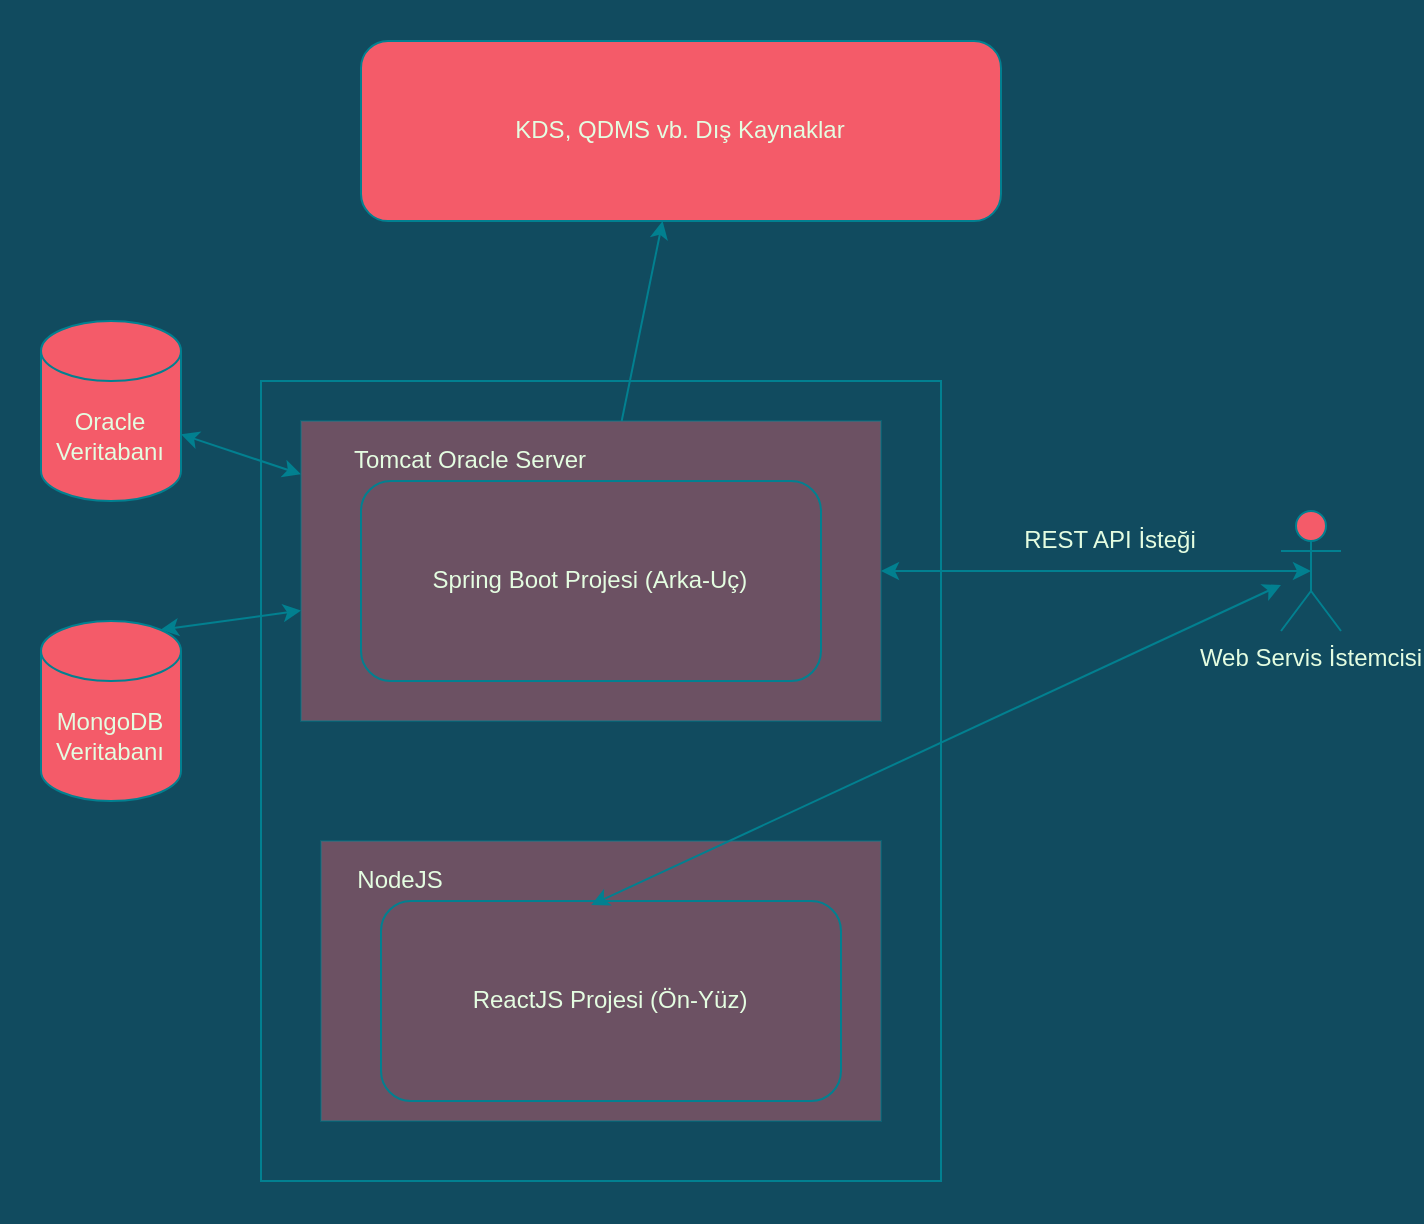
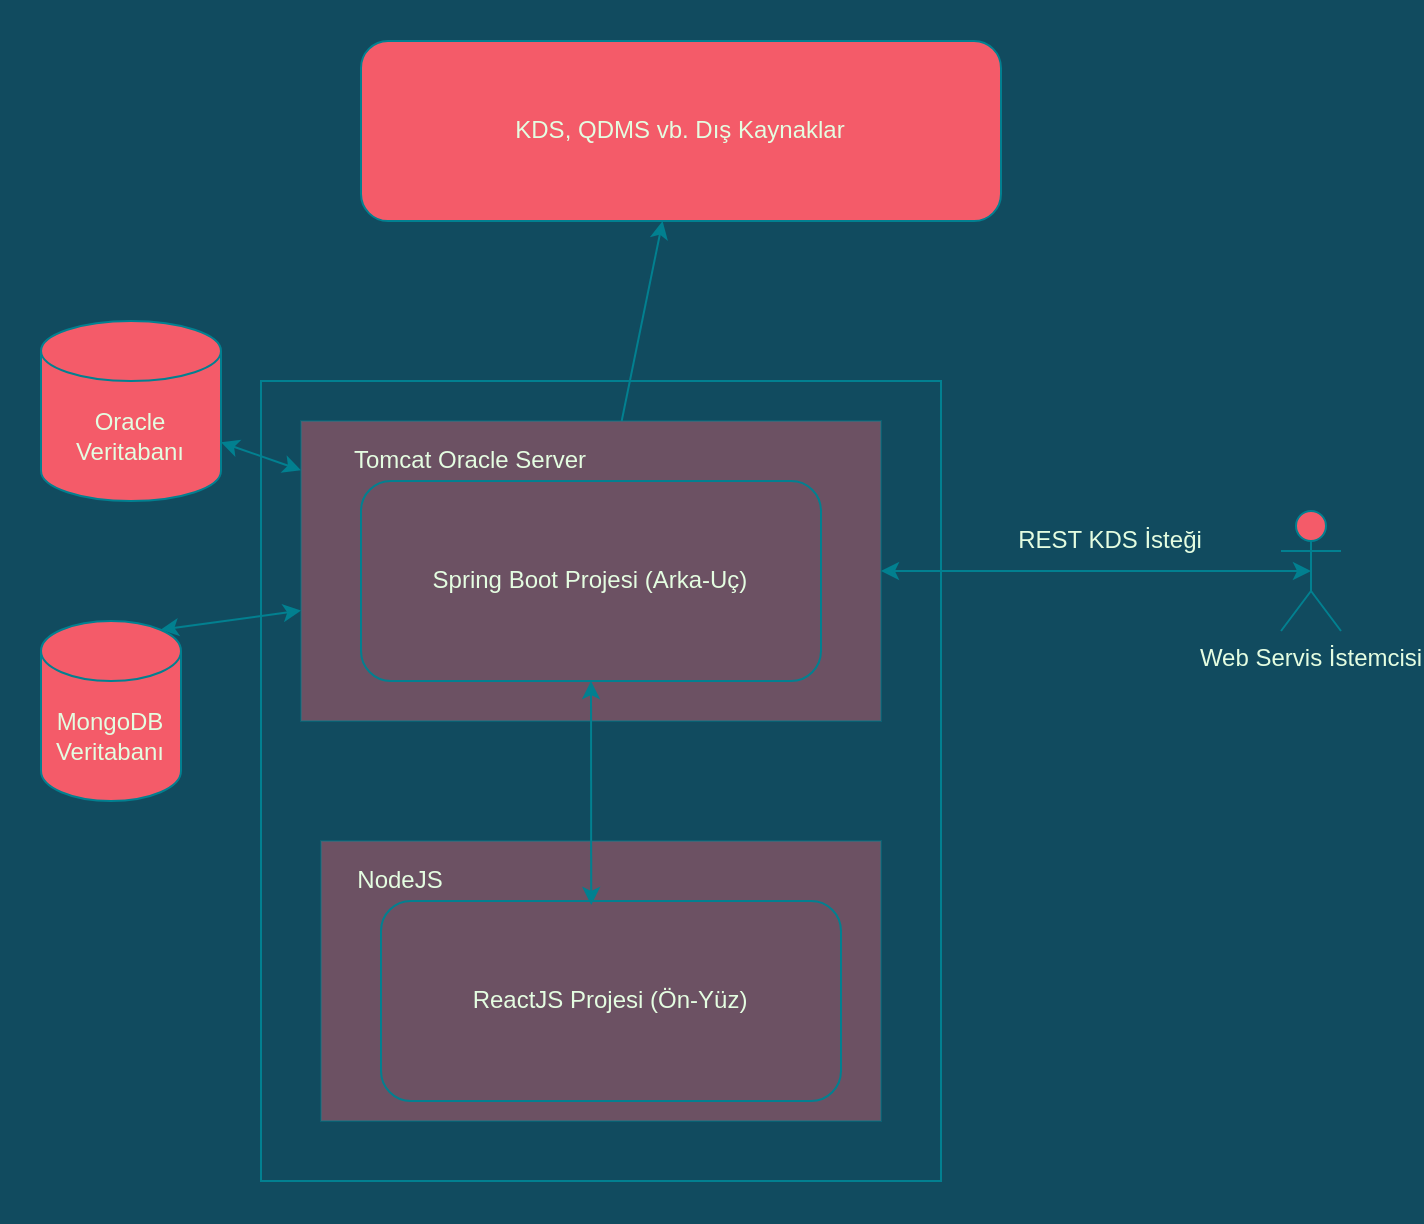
node "Oracle Veritabanı": size 140x180 -> 180x180
node "REST API İsteği": label "REST API İsteği" -> "REST KDS İsteği"
edge "Web Servis İstemcisi" -- "ReactJS Projesi (Ön-Yüz)": now "Spring Boot Projesi (Arka-Uç)" -- "ReactJS Projesi (Ön-Yüz)"
